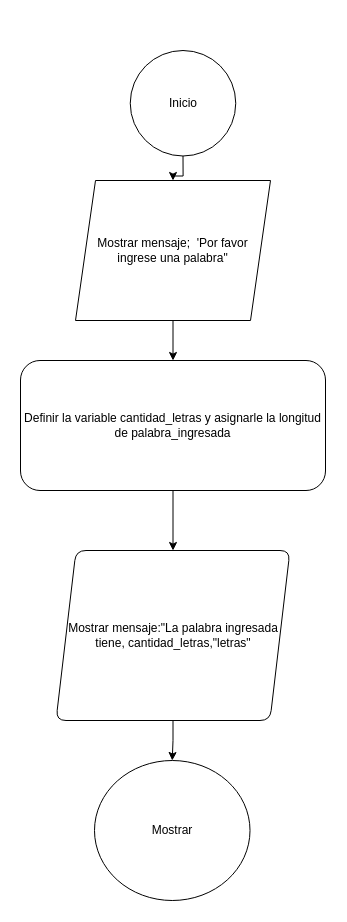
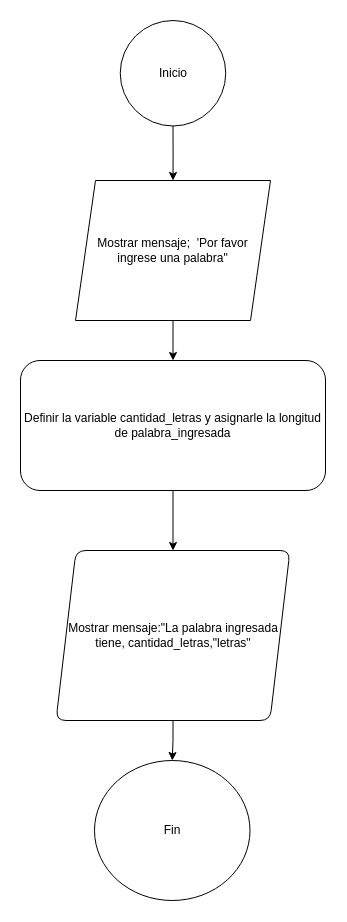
node "Inicio": moved (183, 103) -> (173, 73)
node "Mostrar": label "Mostrar" -> "Fin"
